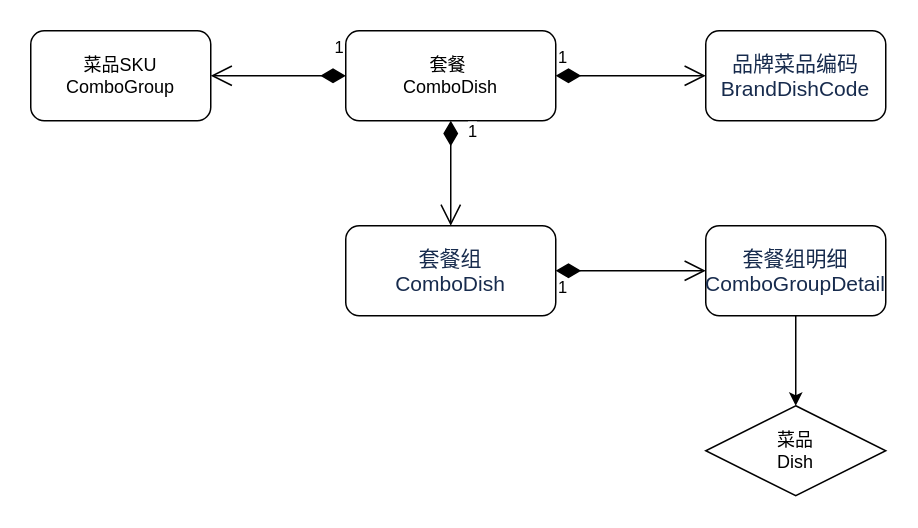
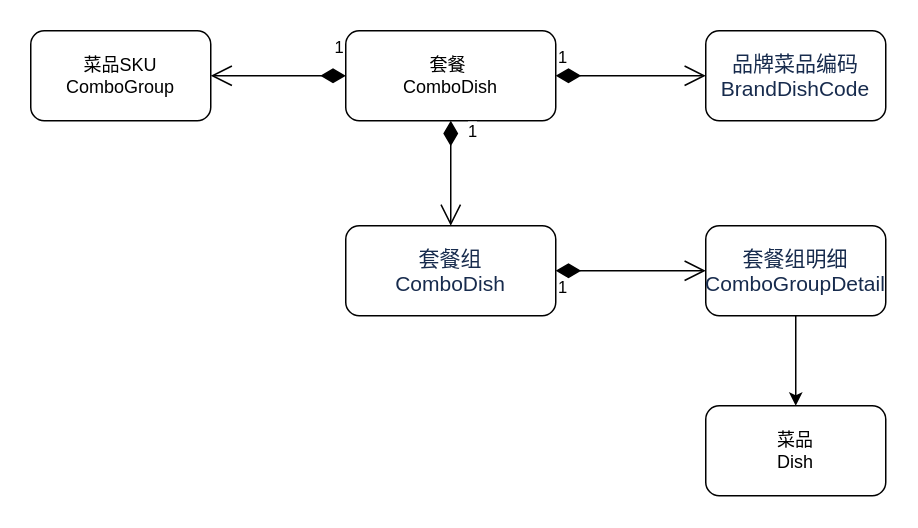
node "菜品 Dish": shape diamond -> rounded rectangle
